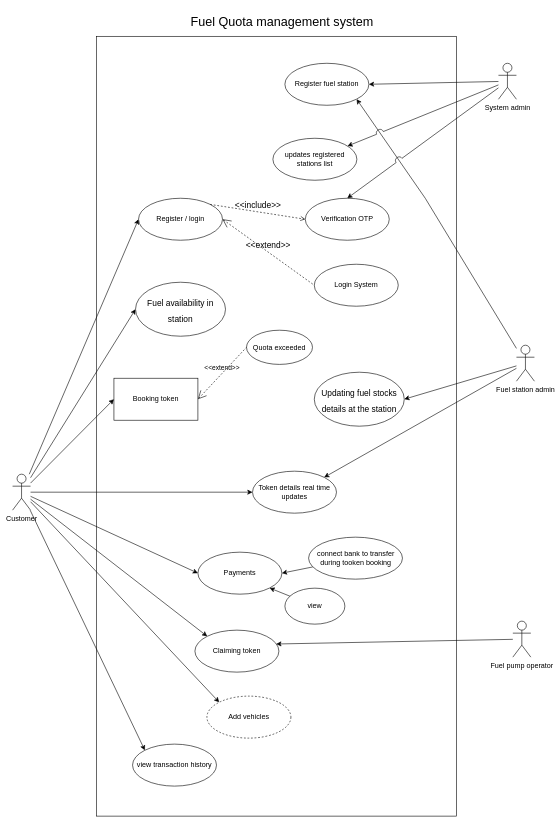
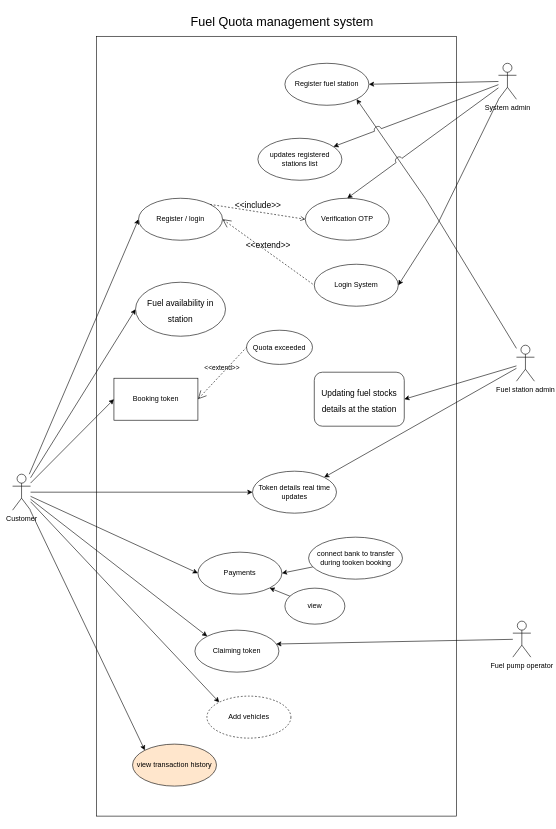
node "updates registered stations list": moved (315, 159) -> (300, 159)
edge "System admin" -> "Login System": added
node "Updating fuel stocks details at the station": shape ellipse -> rounded rectangle
node "view transaction history": fillcolor #ffffff -> #ffe6cc
